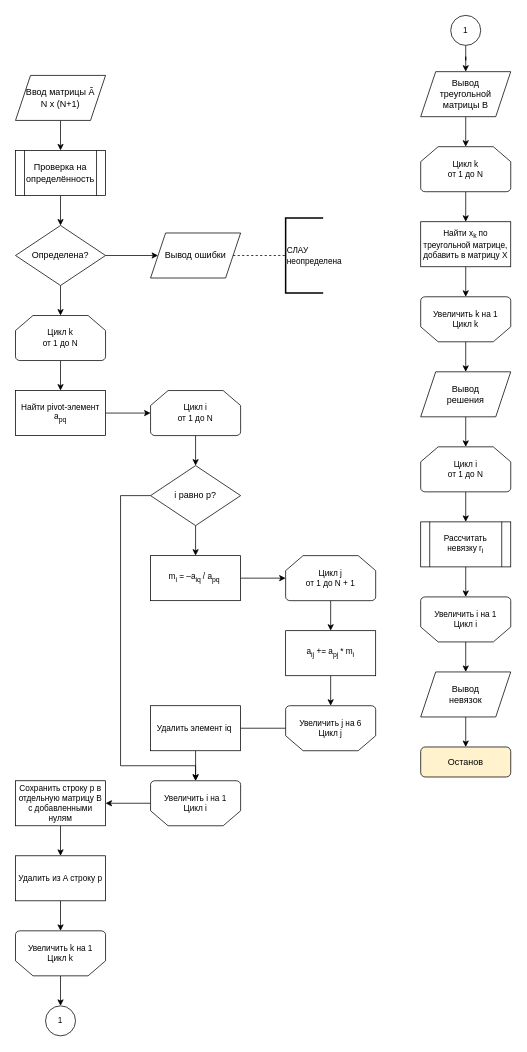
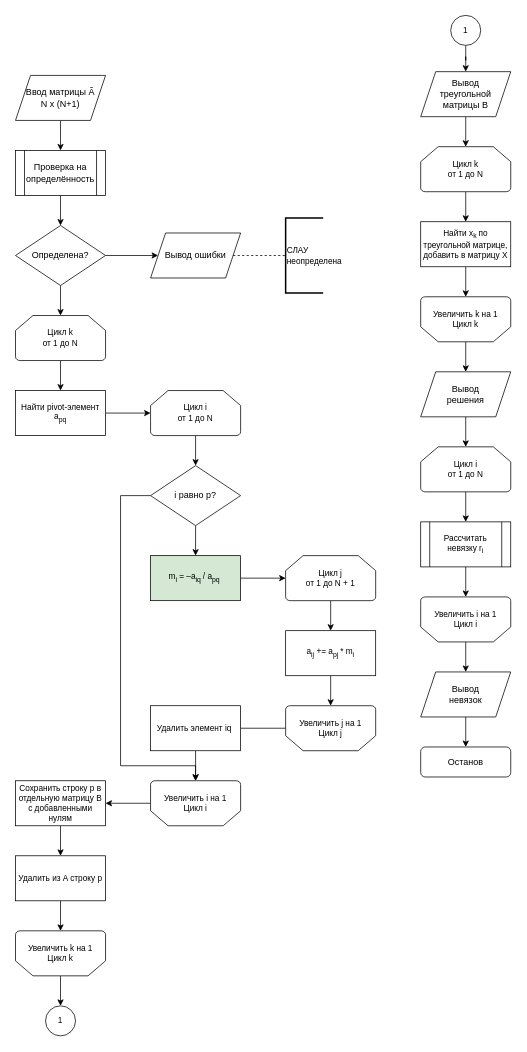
node "mi = –aiq / apq": fillcolor #ffffff -> #d5e8d4
node "Увеличить j на 6 Цикл j": label "Увеличить j на 6 Цикл j" -> "Увеличить j на 1 Цикл j"
node "Останов": fillcolor #fff2cc -> #ffffff
